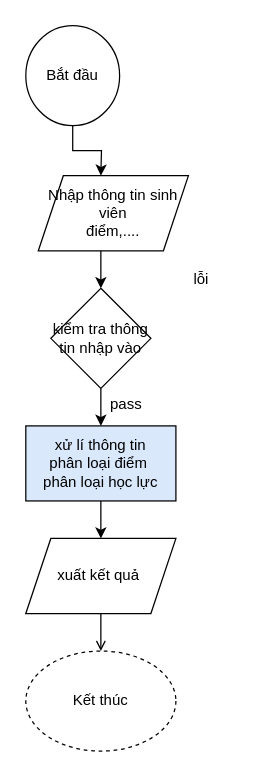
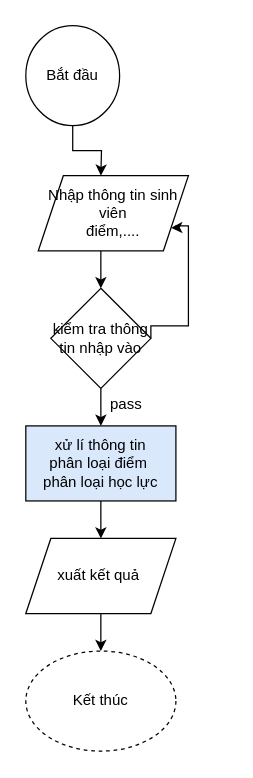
node "lỗi": removed
edge "kiểm tra thông tin nhập vào" -> "Nhập thông tin sinh viên điểm,....": added
edge "xuất kết quả" -> "Kết thúc": arrowhead open -> classic
